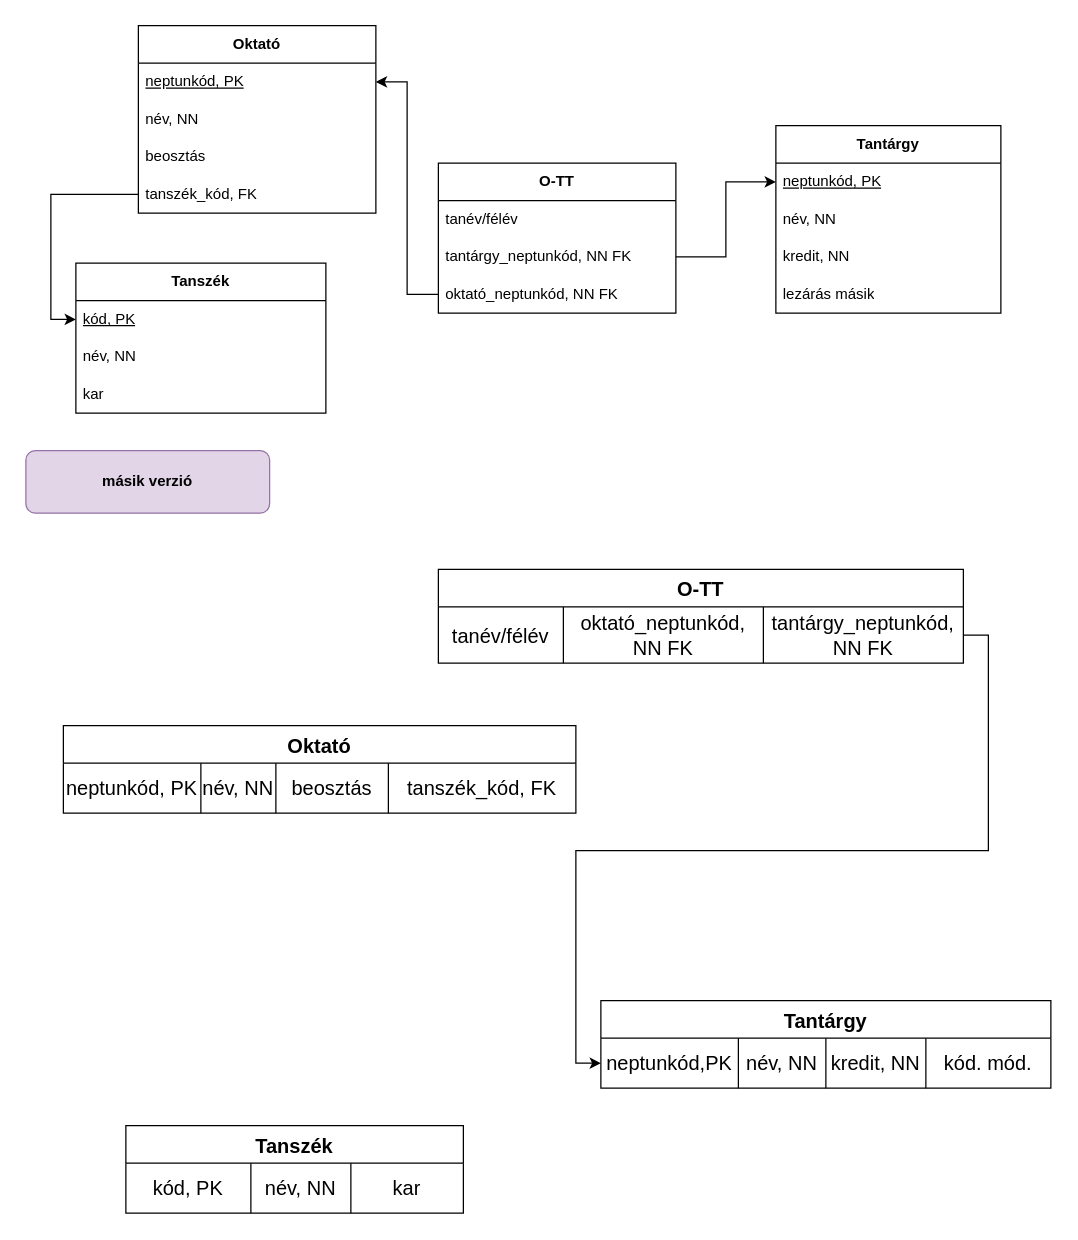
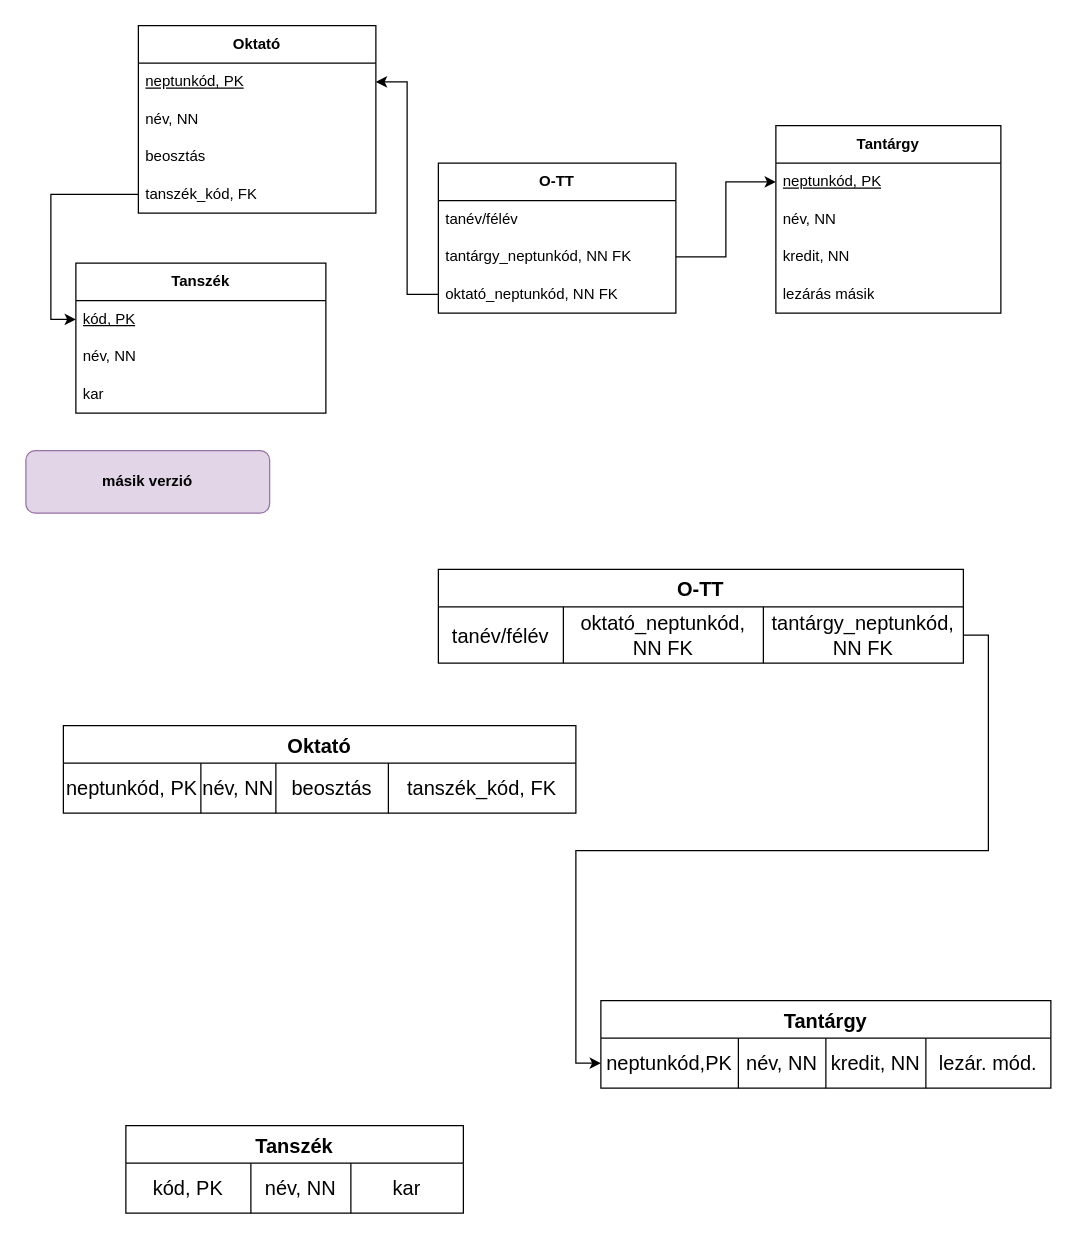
node "kód. mód.": label "kód. mód." -> "lezár. mód."
